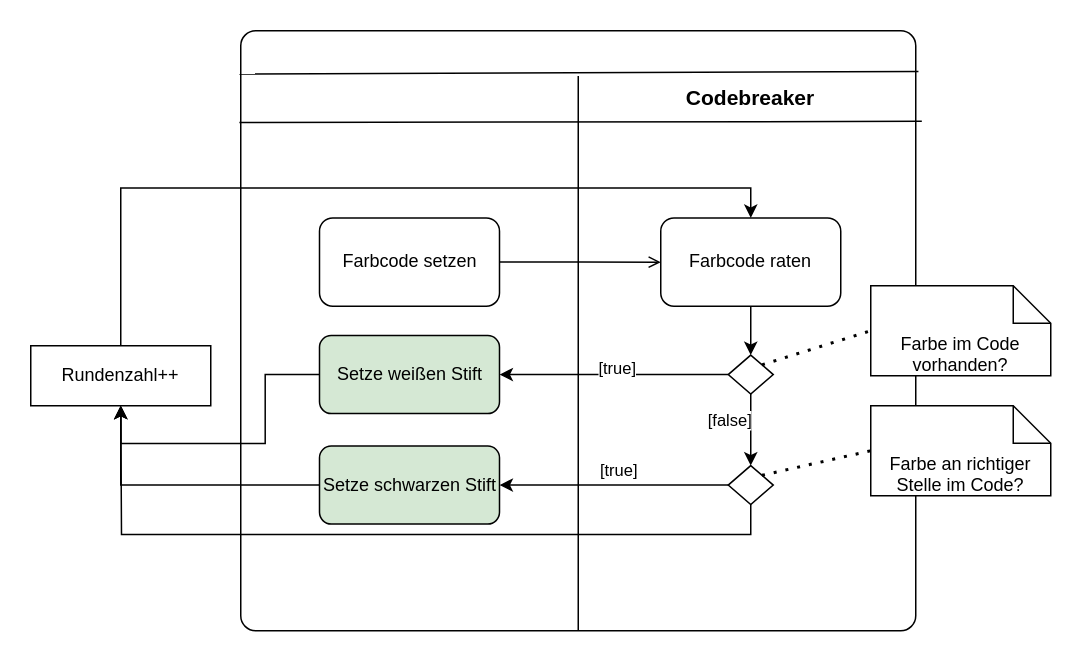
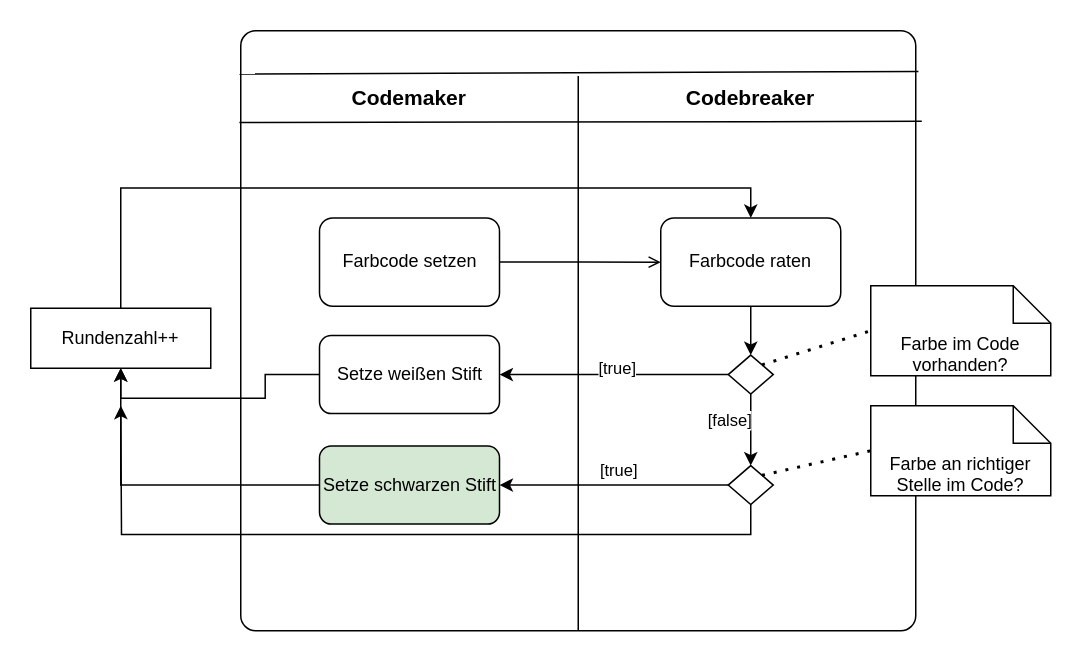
node "Codemaker": added
node "Setze weißen Stift": fillcolor #d5e8d4 -> #ffffff
node "Rundenzahl++": moved (121, 376) -> (121, 338)
